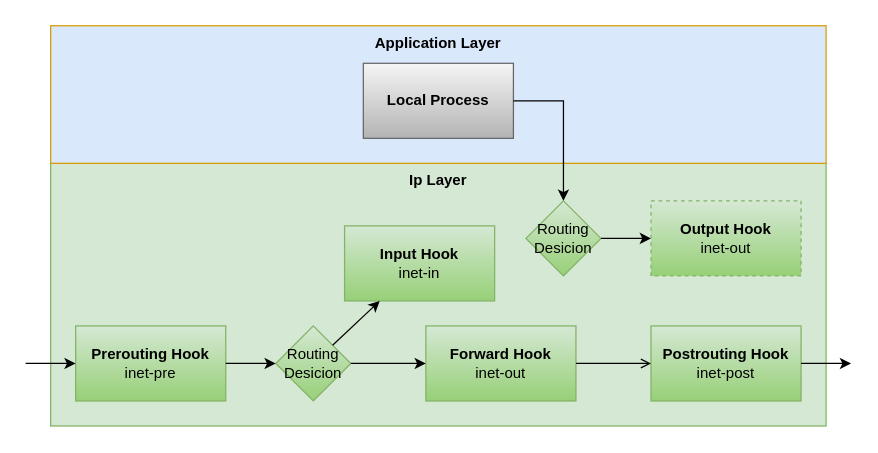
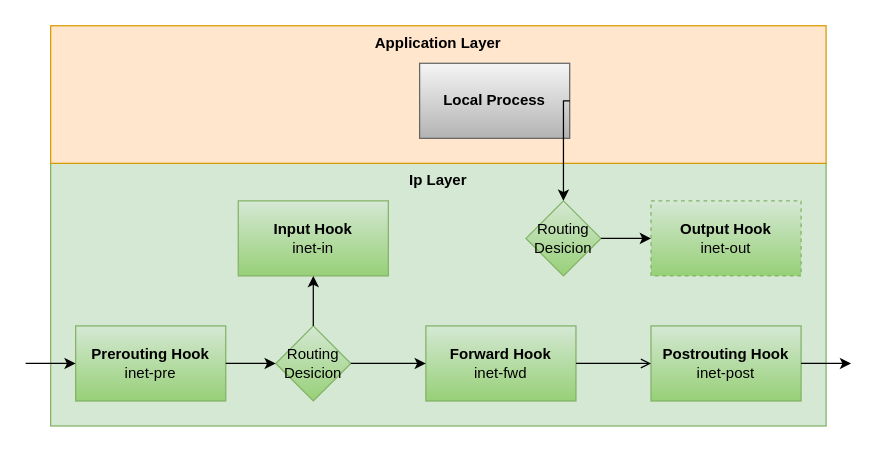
node "Application Layer": fillcolor #dae8fc -> #ffe6cc
node "Local Process": moved (438, 101) -> (494, 101)
node "Input Hook inet-in": moved (419, 263) -> (313, 238)
node "Forward Hook inet-out": label "Forward Hook inet-out" -> "Forward Hook inet-fwd"
